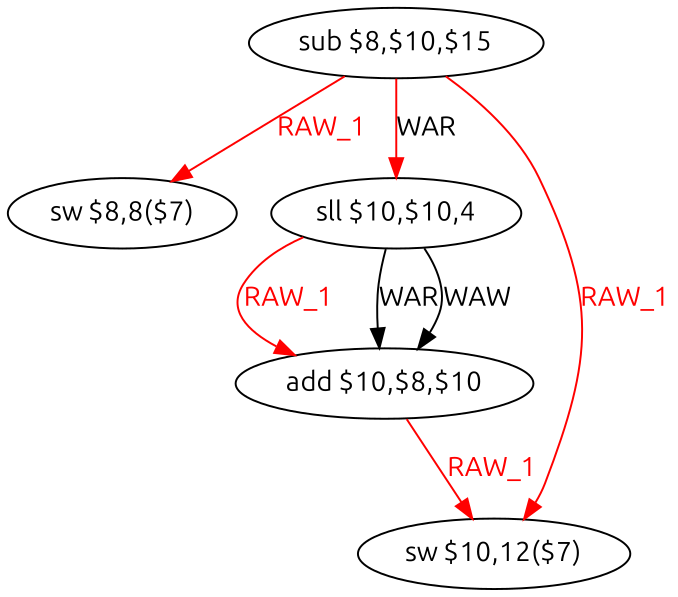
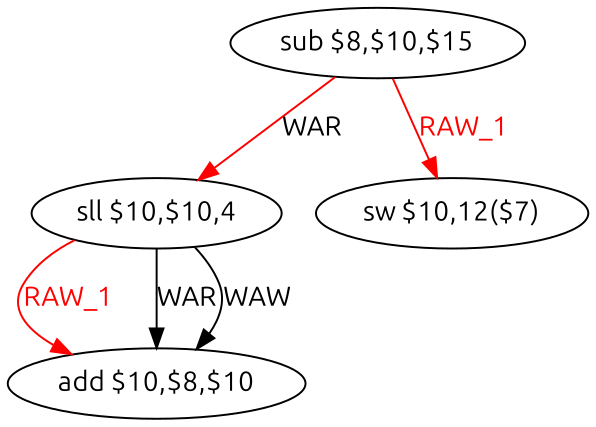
node "sw $8,8($7)": removed
edge "add $10,$8,$10" -> "sw $10,12($7)": removed, label "RAW_1"
